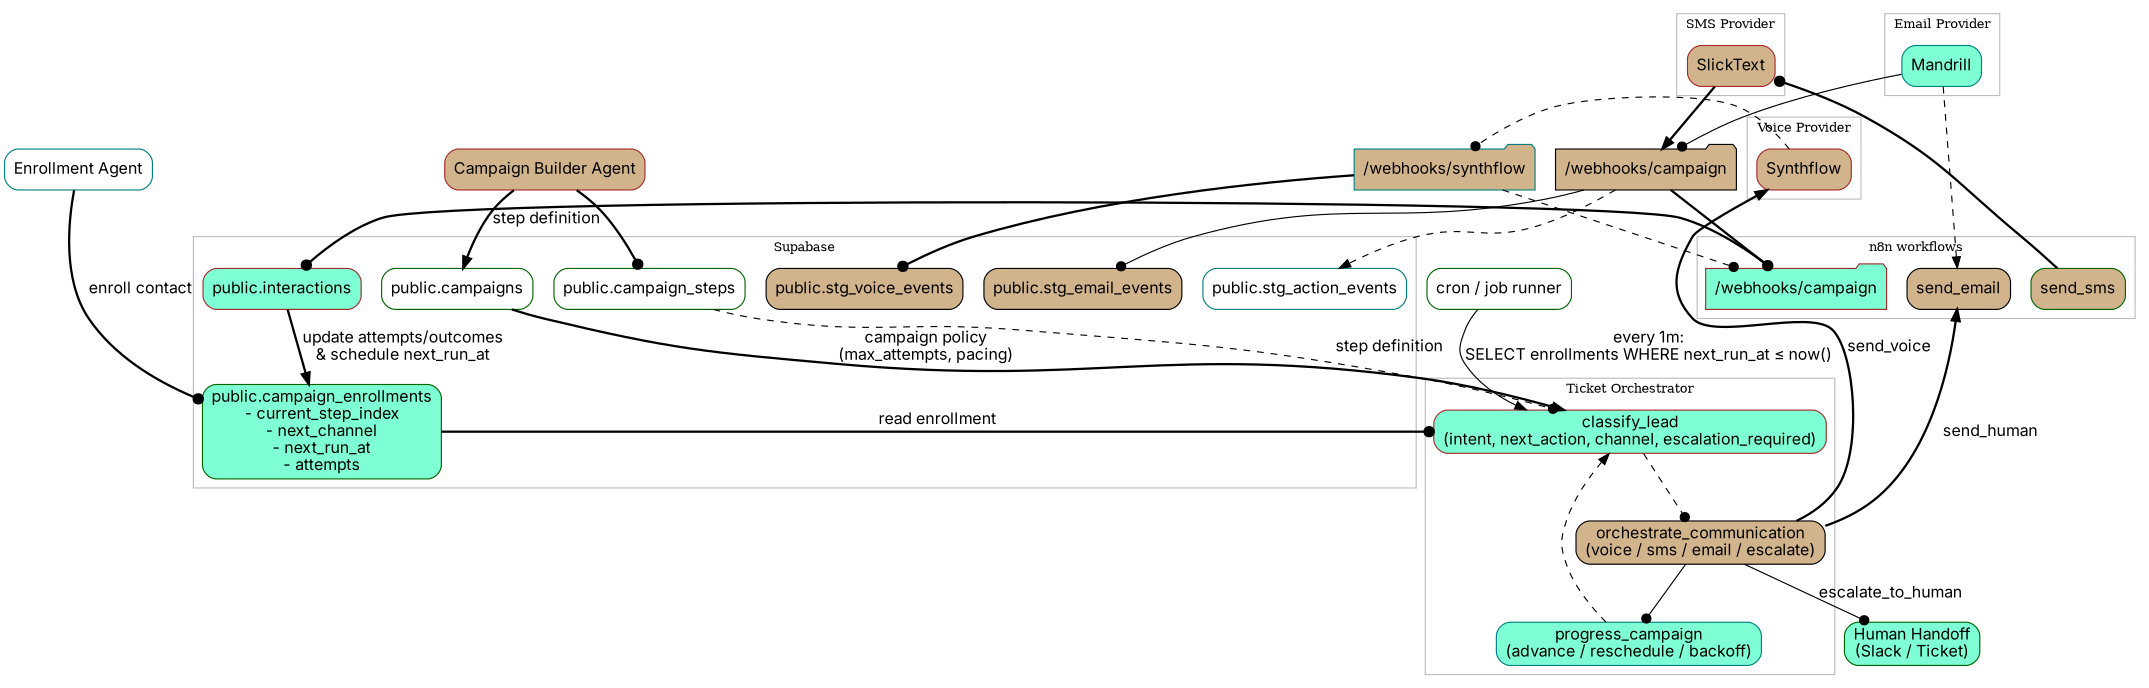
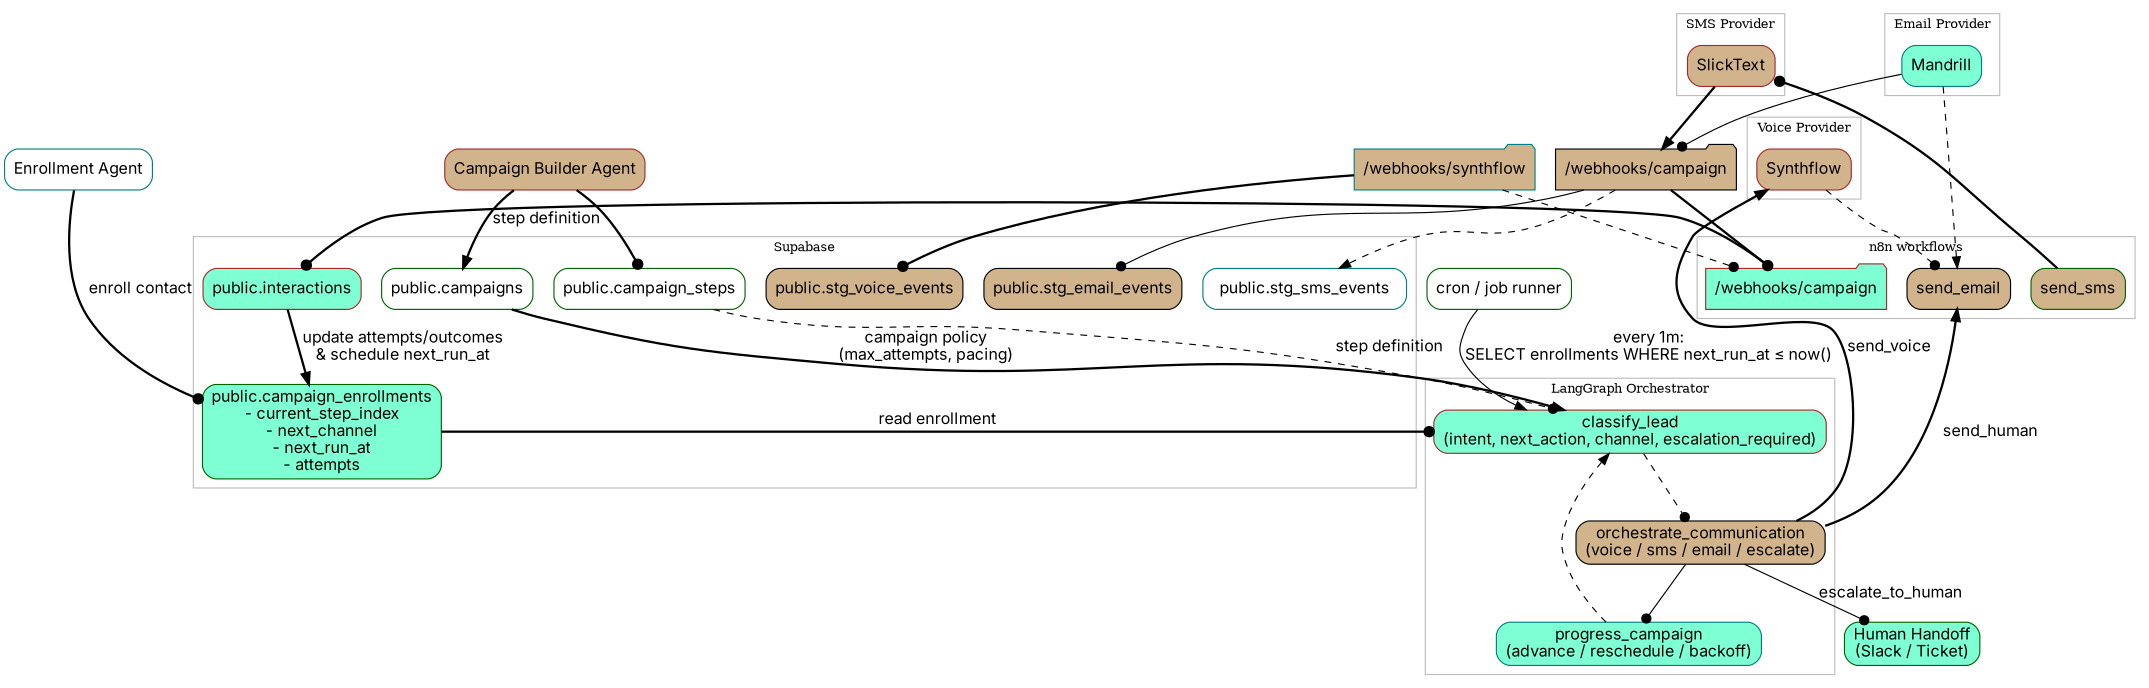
edge "Synthflow" -> "/webhooks/synthflow": now "Synthflow" -> "send_email"
node "public.stg_action_events": label "public.stg_action_events" -> "public.stg_sms_events"
cluster "Ticket Orchestrator": label "Ticket Orchestrator" -> "LangGraph Orchestrator"
